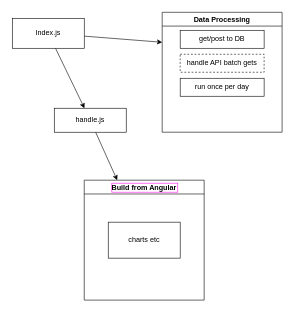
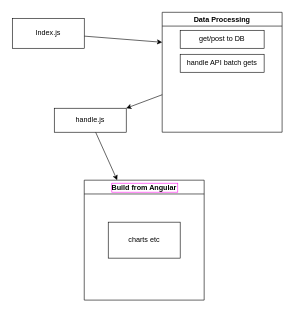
node "handle API batch gets": style dashed -> solid
edge "Index.js" -> "handle.js": removed
node "run once per day": removed
edge "Data Processing" -> "handle.js": added
